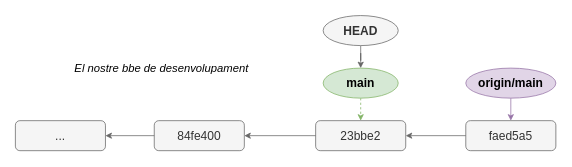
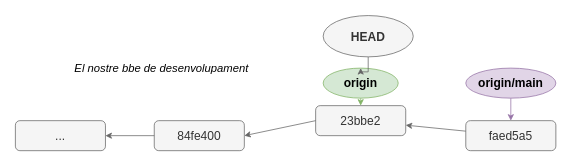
node "HEAD": size 75x30 -> 90x41
node "main": label "main" -> "origin"
node "23bbe2": moved (360, 135) -> (360, 120)
